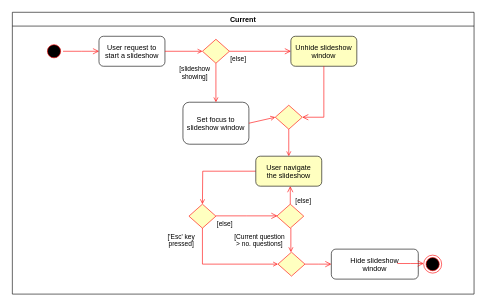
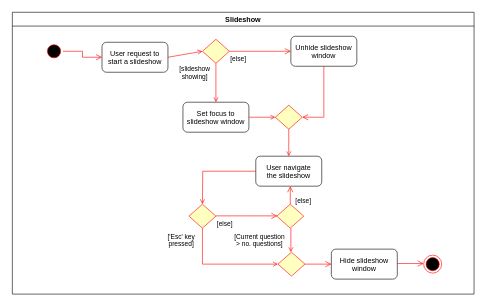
node "Current": label "Current" -> "Slideshow"
node "User request to start a slideshow": moved (132, 51) -> (135, 57)
node "Unhide slideshow window": fillcolor #ffffc0 -> #ffffff
node "Set focus to slideshow window": size 66x42 -> 66x30
node "User navigate the slideshow": fillcolor #ffffc0 -> #ffffff
node "Hide slideshow window": size 87x30 -> 66x30
